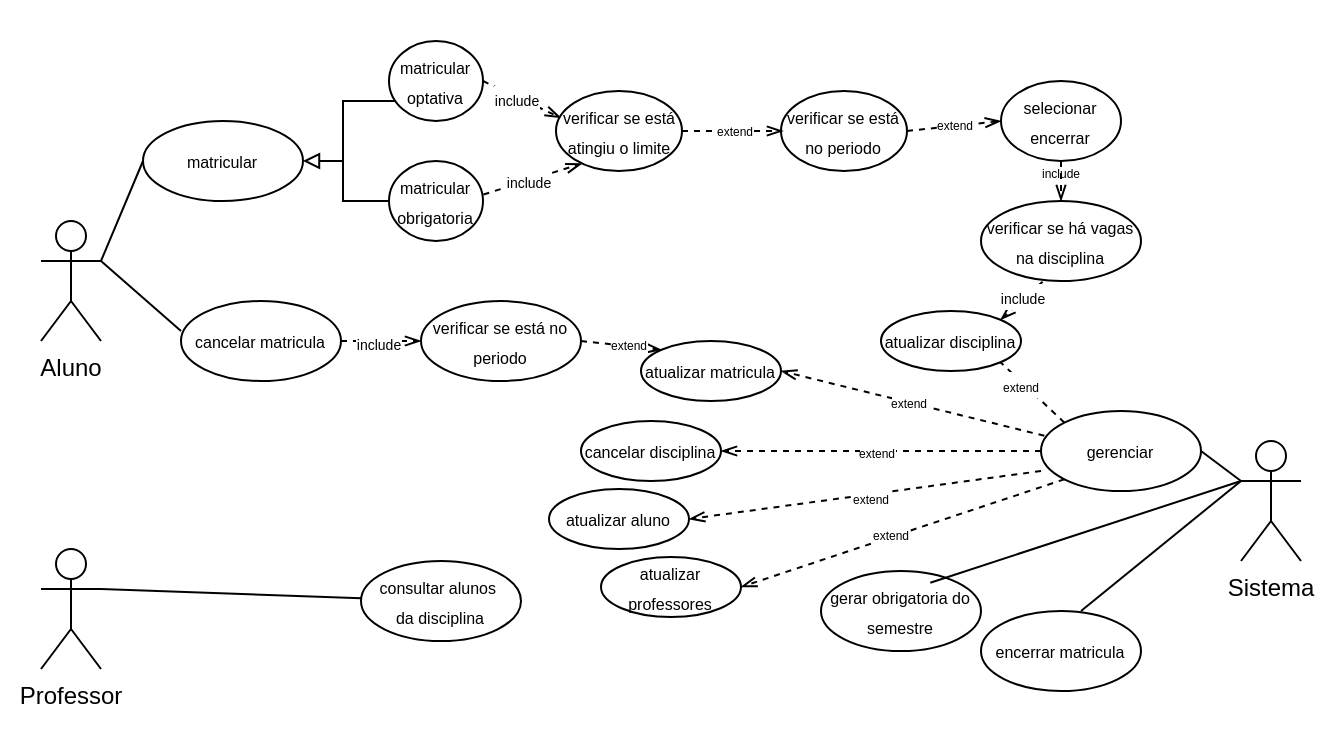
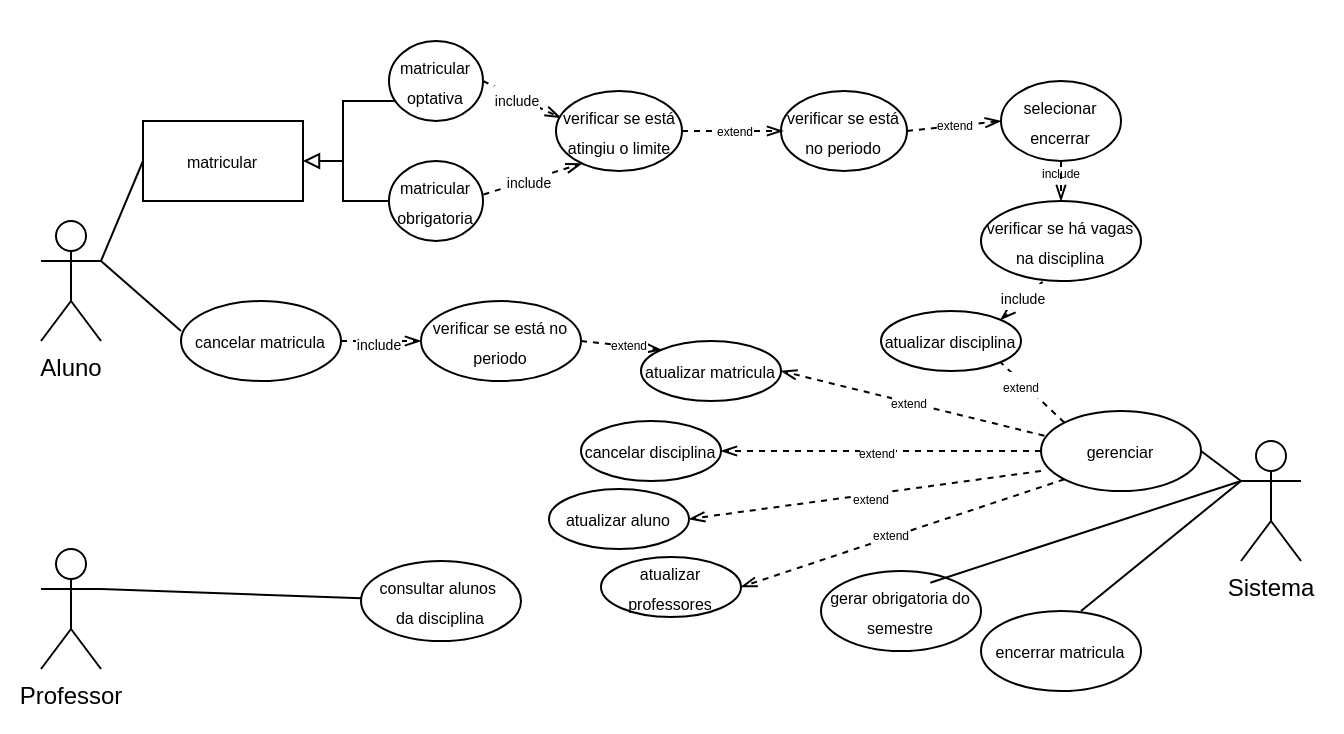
node "matricular": shape ellipse -> rectangle
